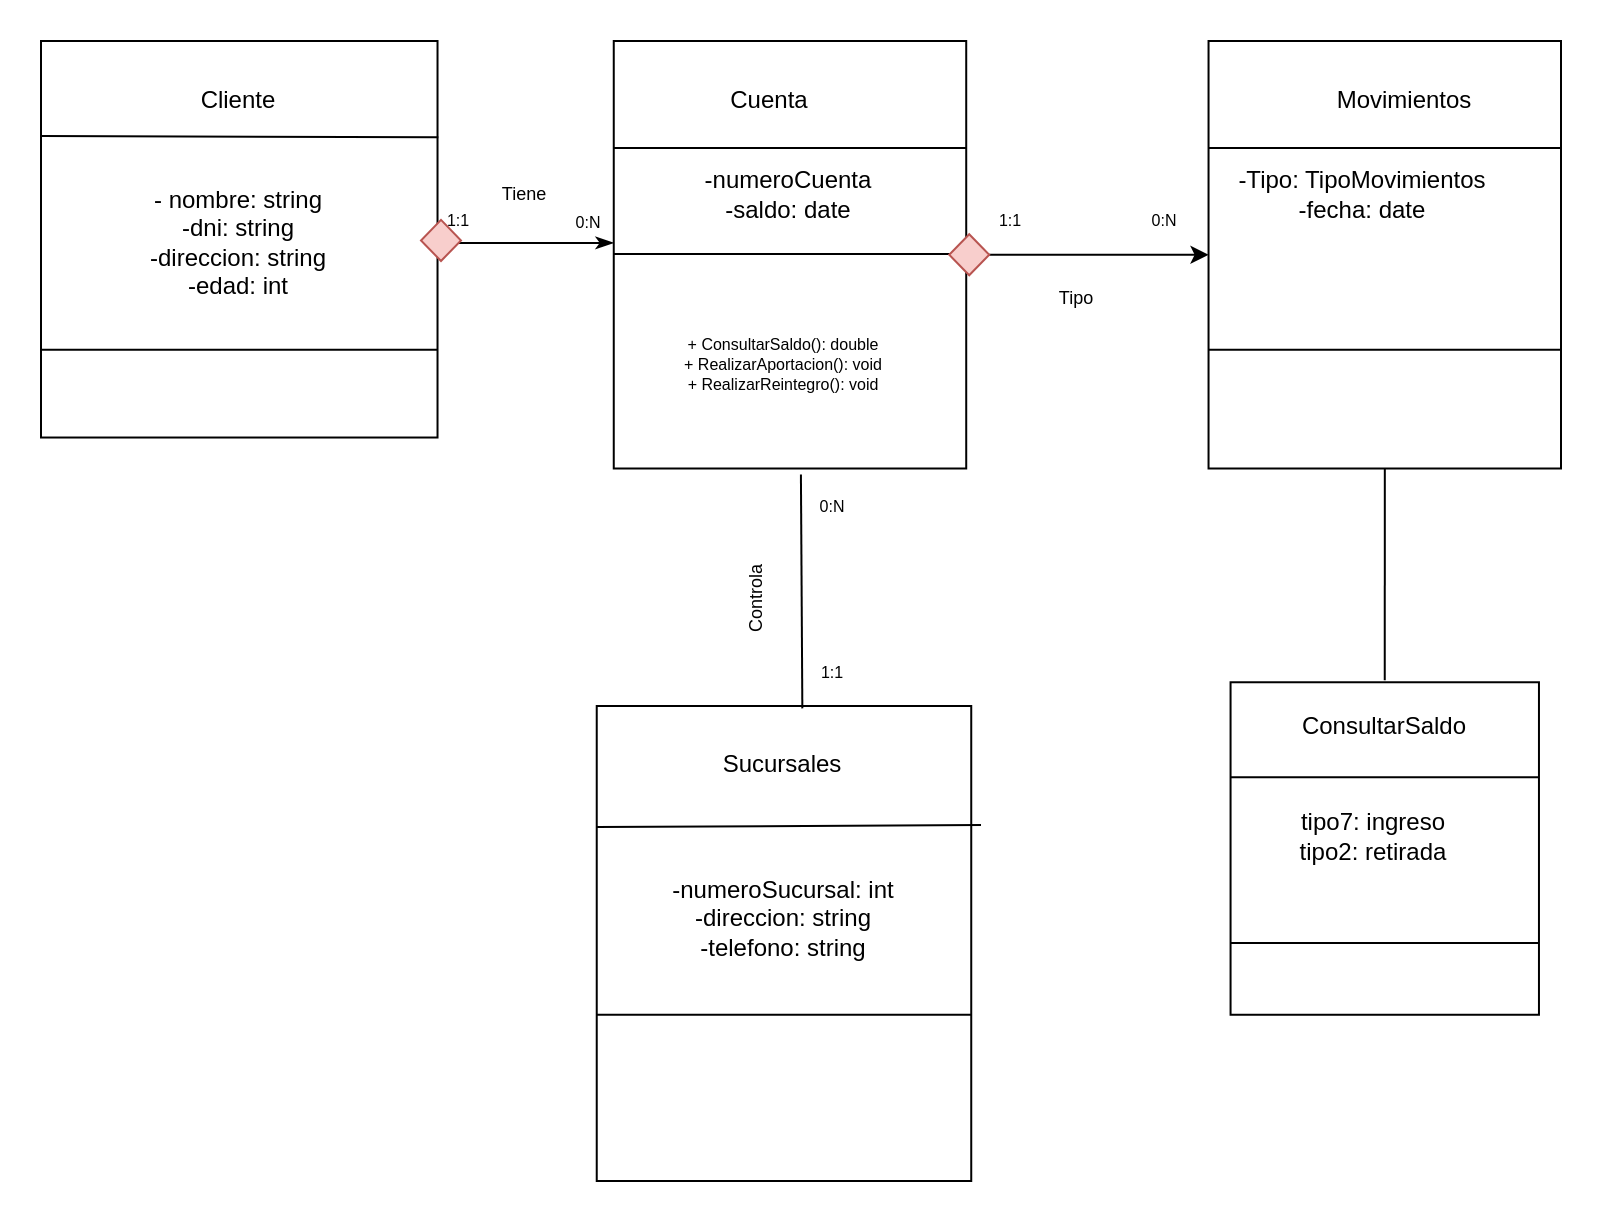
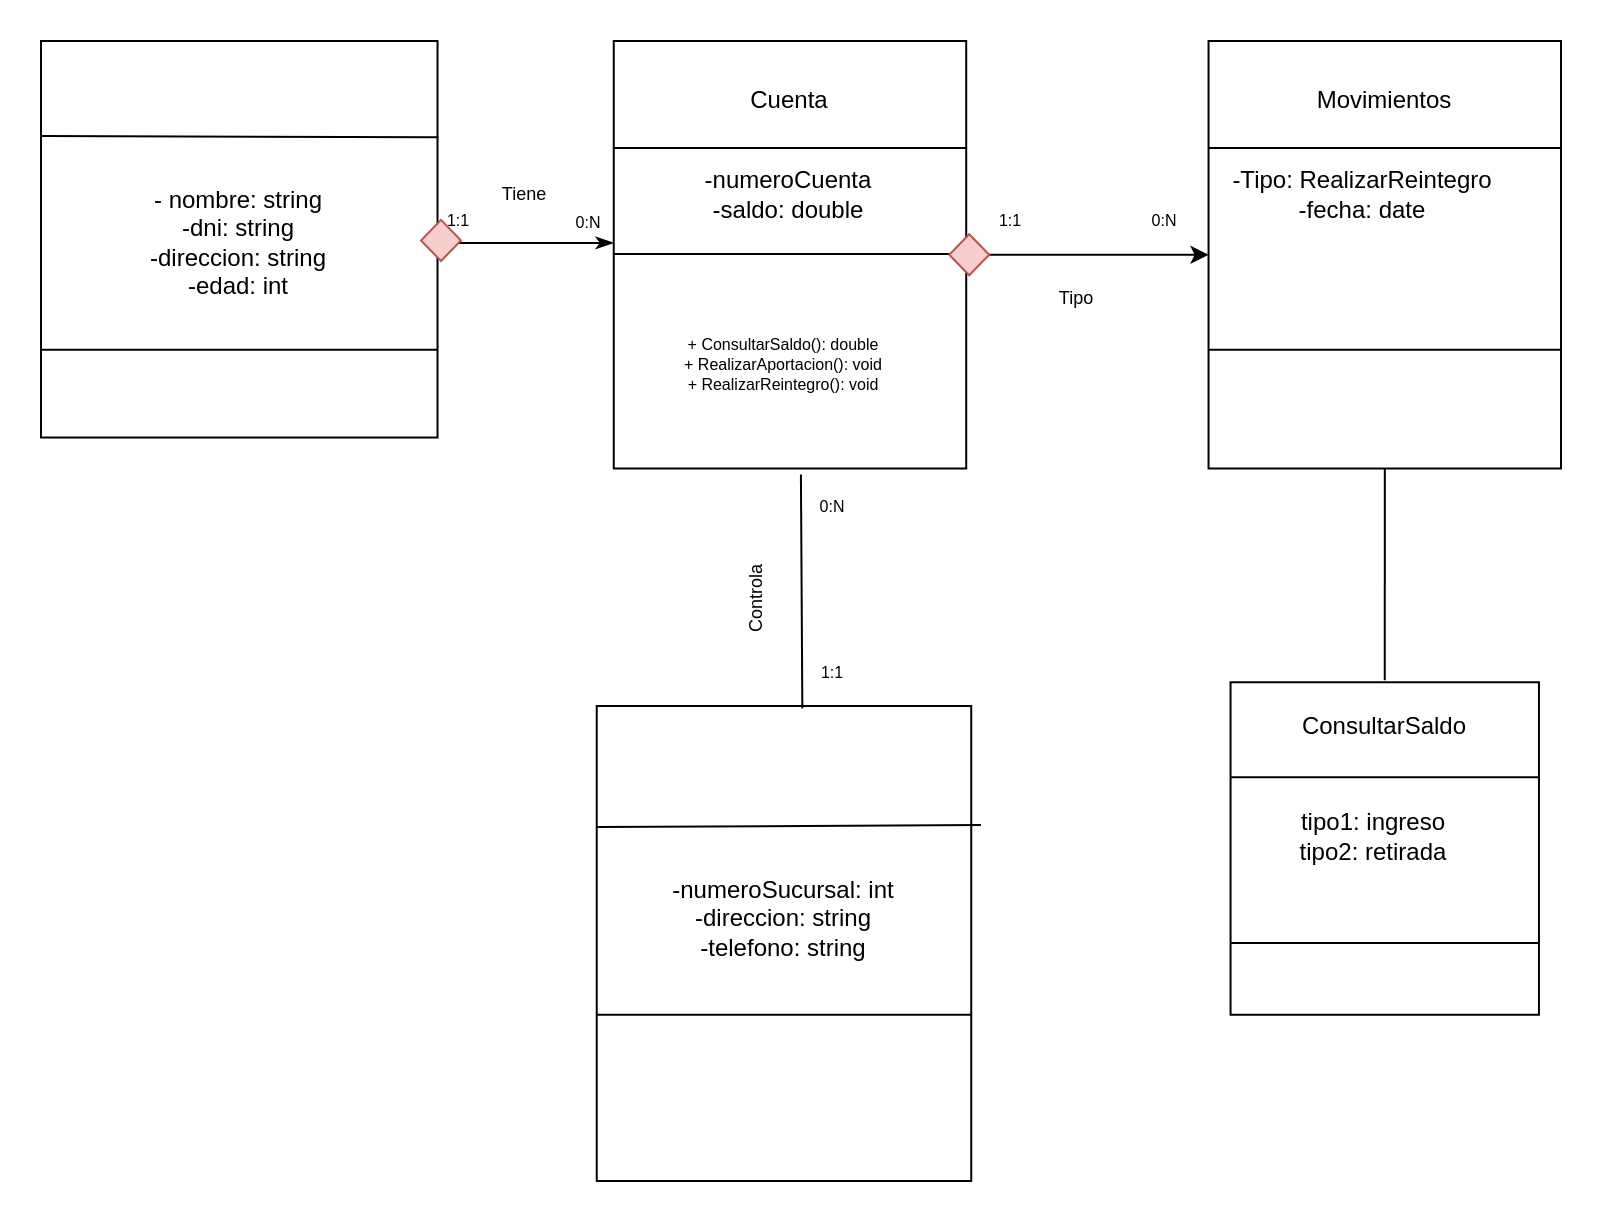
node "Cliente": removed
node "Cuenta": moved (770, 100) -> (790, 100)
node "Movimientos": moved (1405, 100) -> (1385, 100)
node "-numeroCuenta -saldo: date": label "-numeroCuenta -saldo: date" -> "-numeroCuenta -saldo: double"
node "-Tipo: TipoMovimientos -fecha: date": label "-Tipo: TipoMovimientos -fecha: date" -> "-Tipo: RealizarReintegro -fecha: date"
node "Sucursales": removed
node "tipo7: ingreso tipo2: retirada": label "tipo7: ingreso tipo2: retirada" -> "tipo1: ingreso tipo2: retirada"
